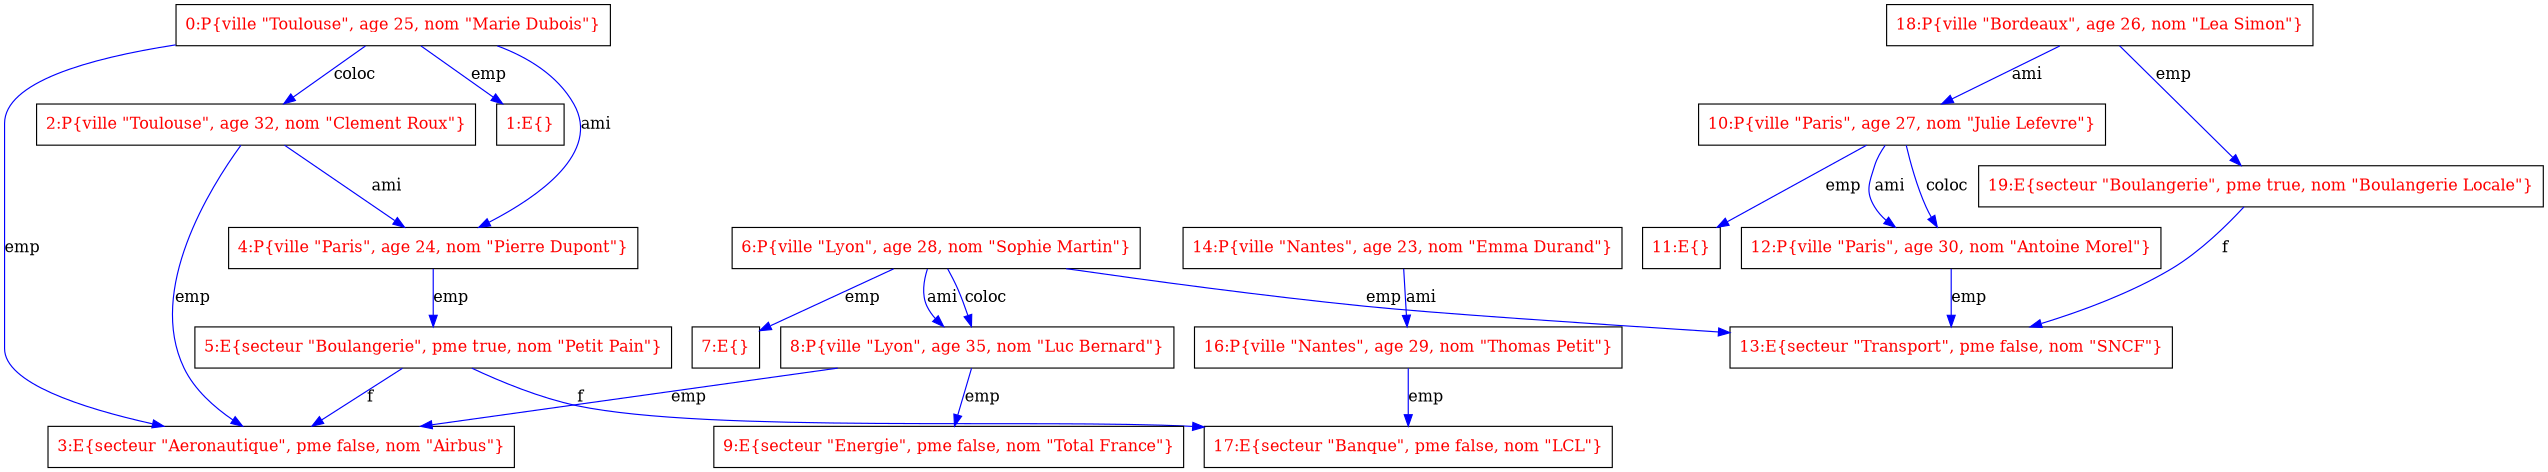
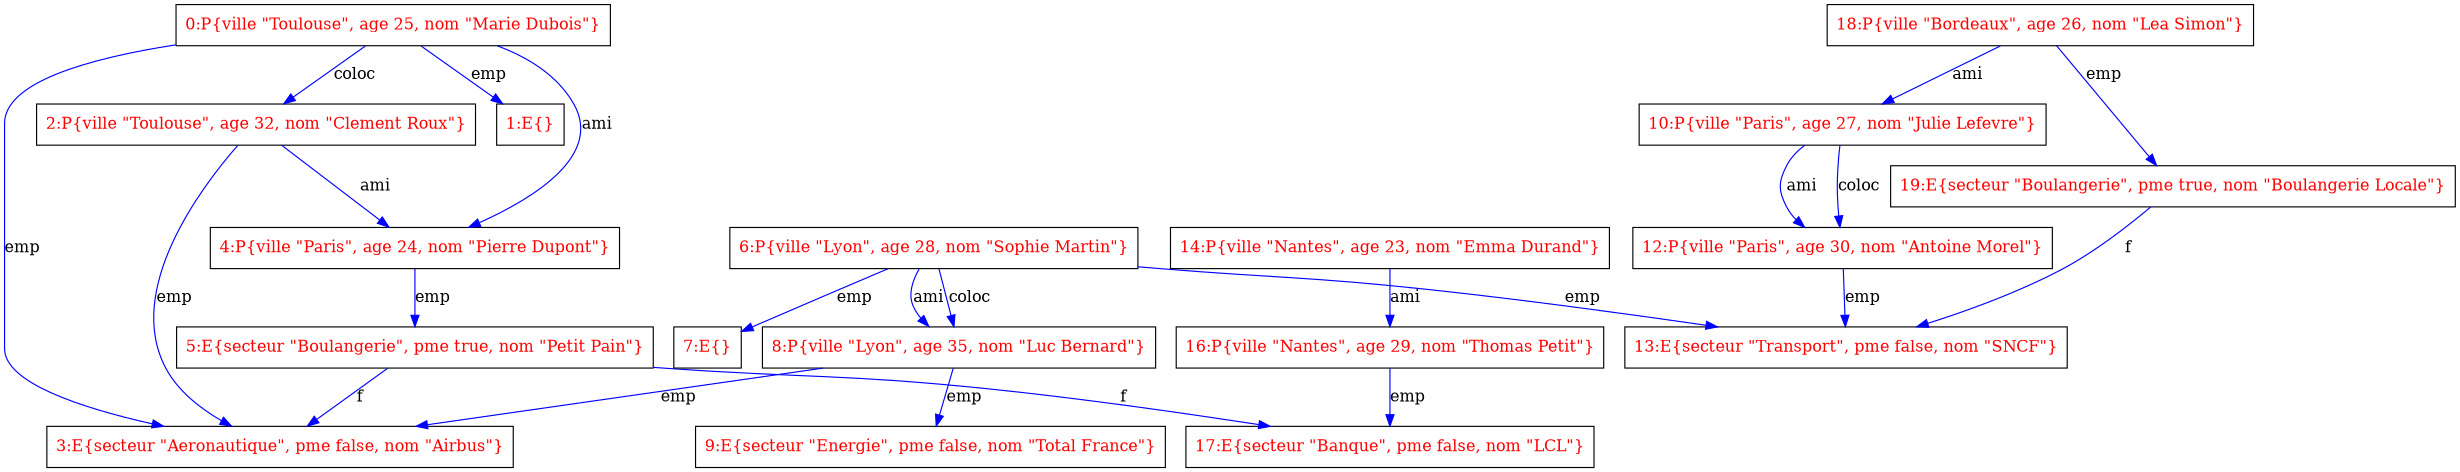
node "11:E{}": removed
